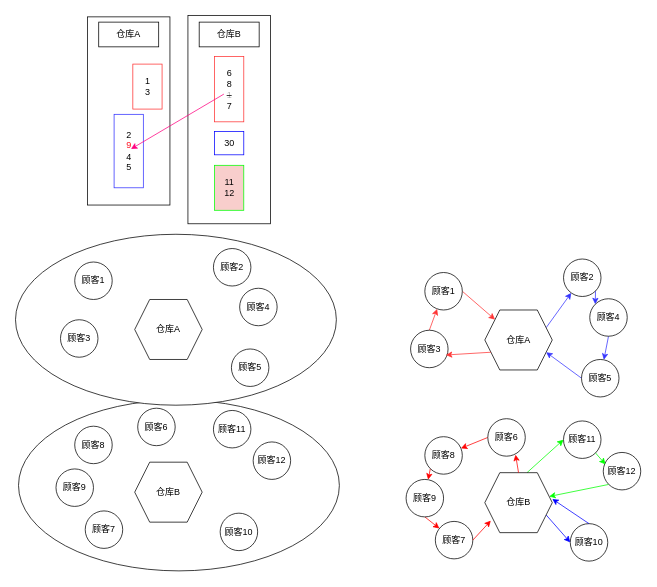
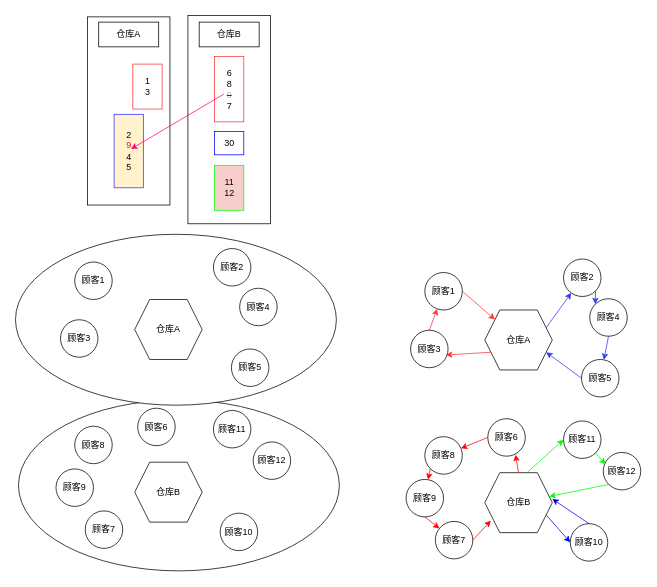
node "6 8 1 7": label "6 8 1 7" -> "6 8 9 7"
node "2 9 4 5": fillcolor #ffffff -> #fff2cc
